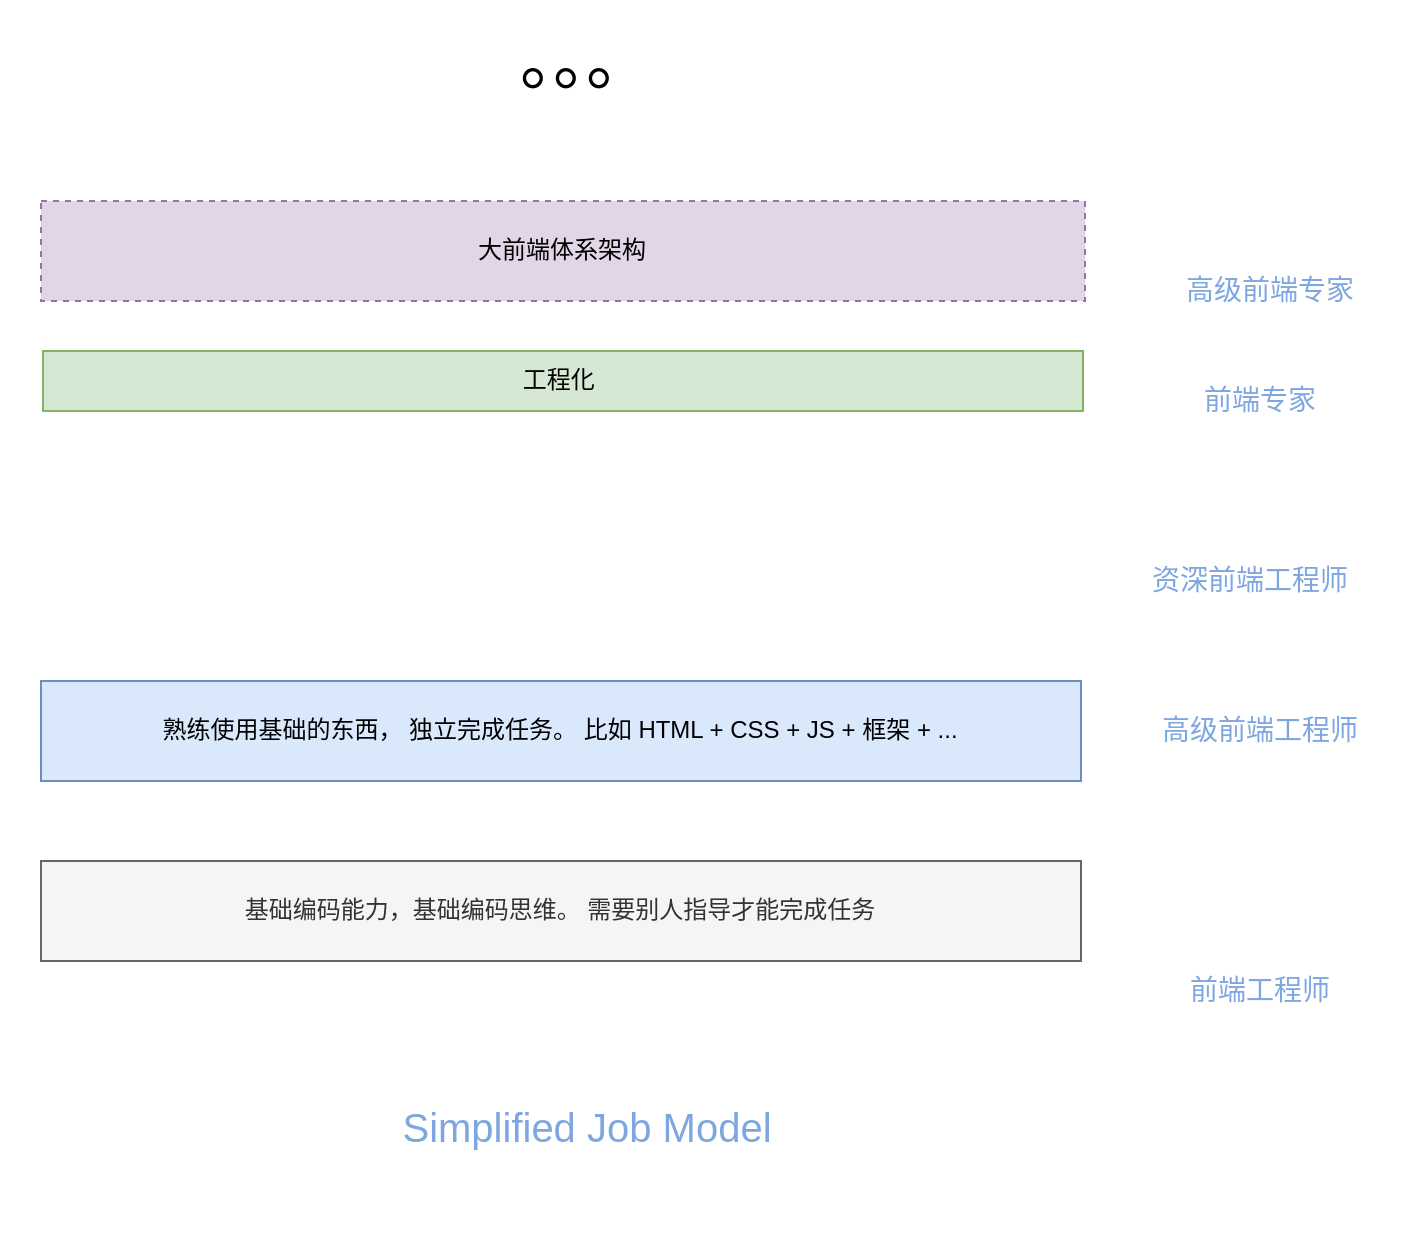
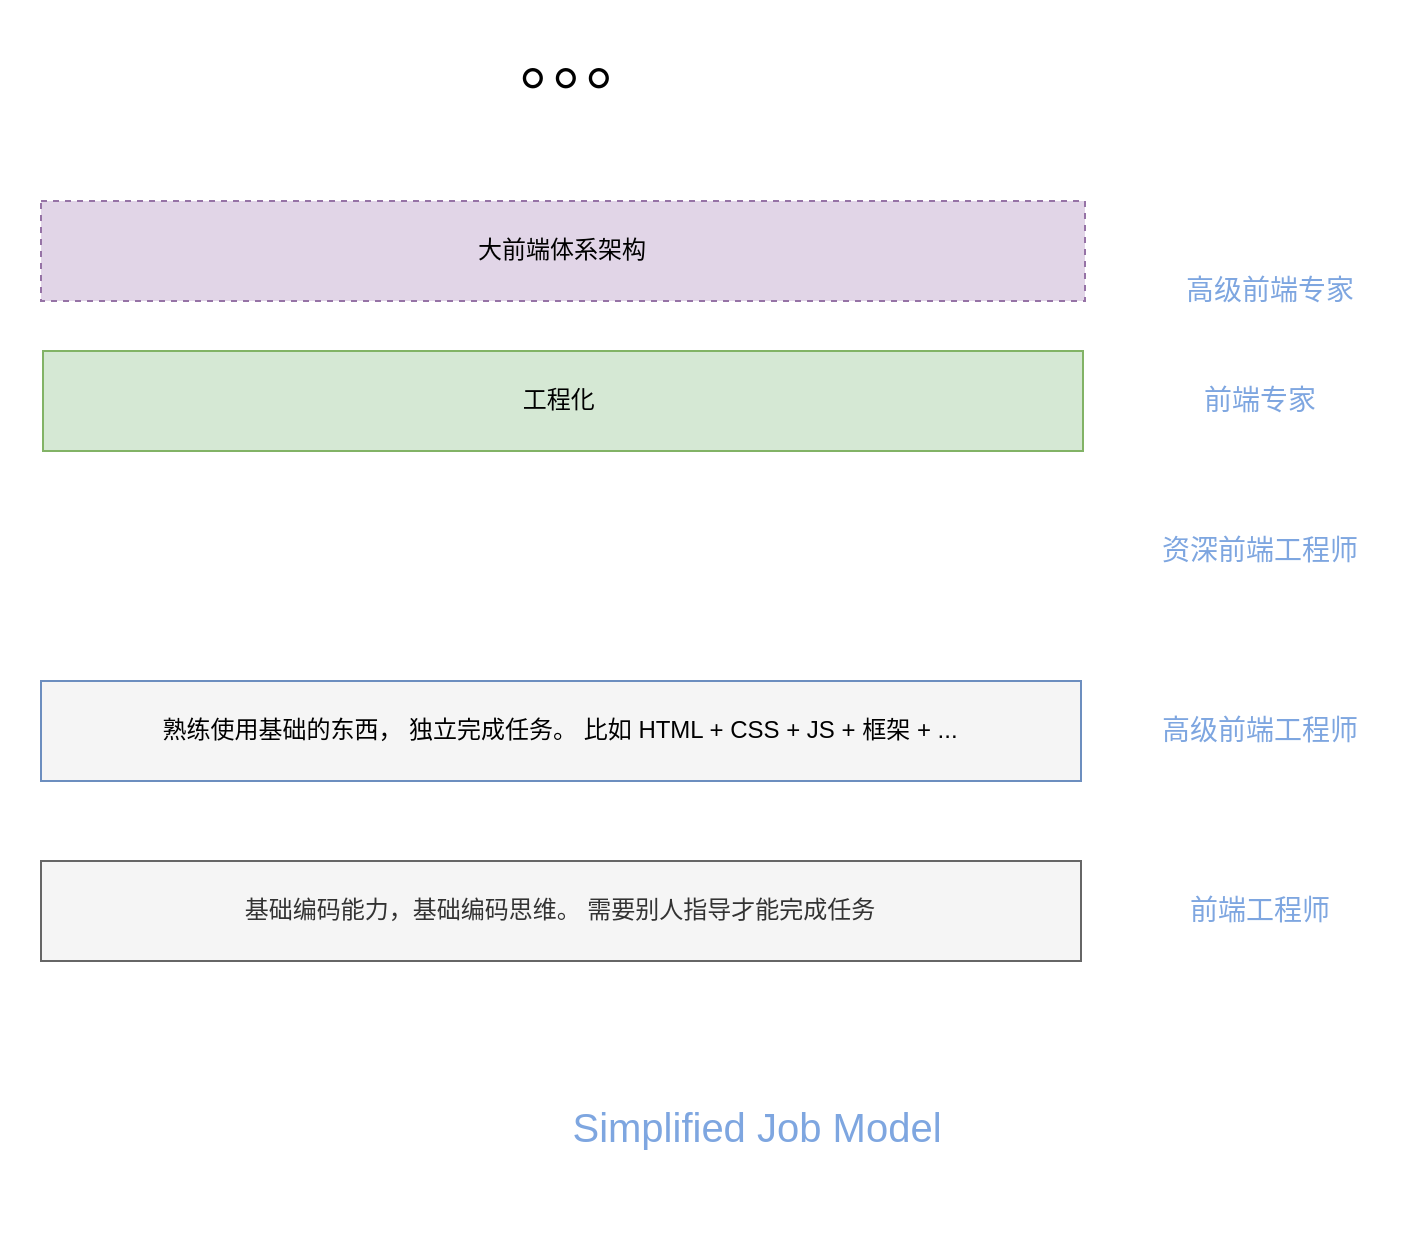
node "工程化": size 1040x60 -> 1040x100
node "资深前端工程师": moved (1251, 581) -> (1261, 551)
node "熟练使用基础的东西， 独立完成任务。 比如 HTML + CSS + JS + 框架 + ...": fillcolor #dae8fc -> #f5f5f5
node "前端工程师": moved (1261, 991) -> (1261, 911)
node "Simplified Job Model": moved (587, 1127) -> (757, 1127)
